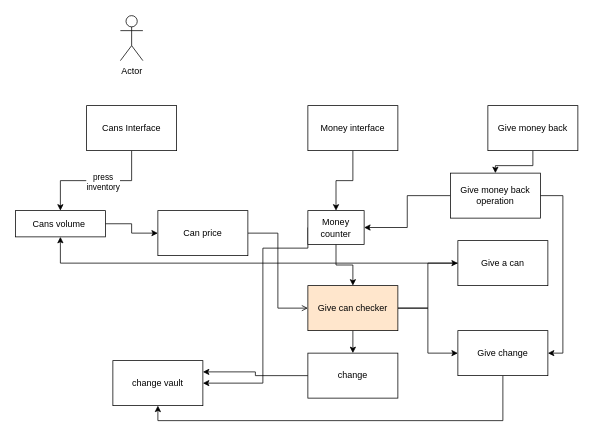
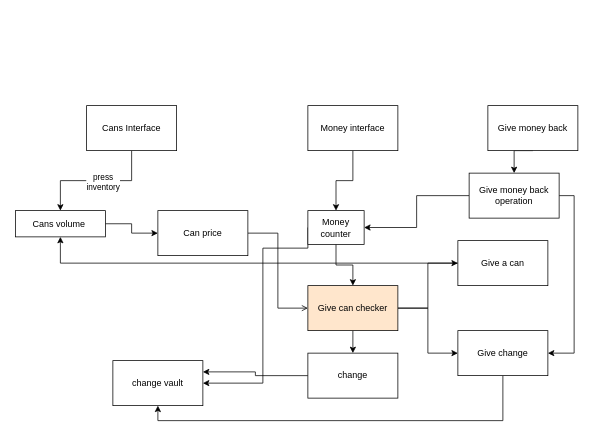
node "Actor": removed
node "Give money back operation": moved (495, 195) -> (514, 195)
